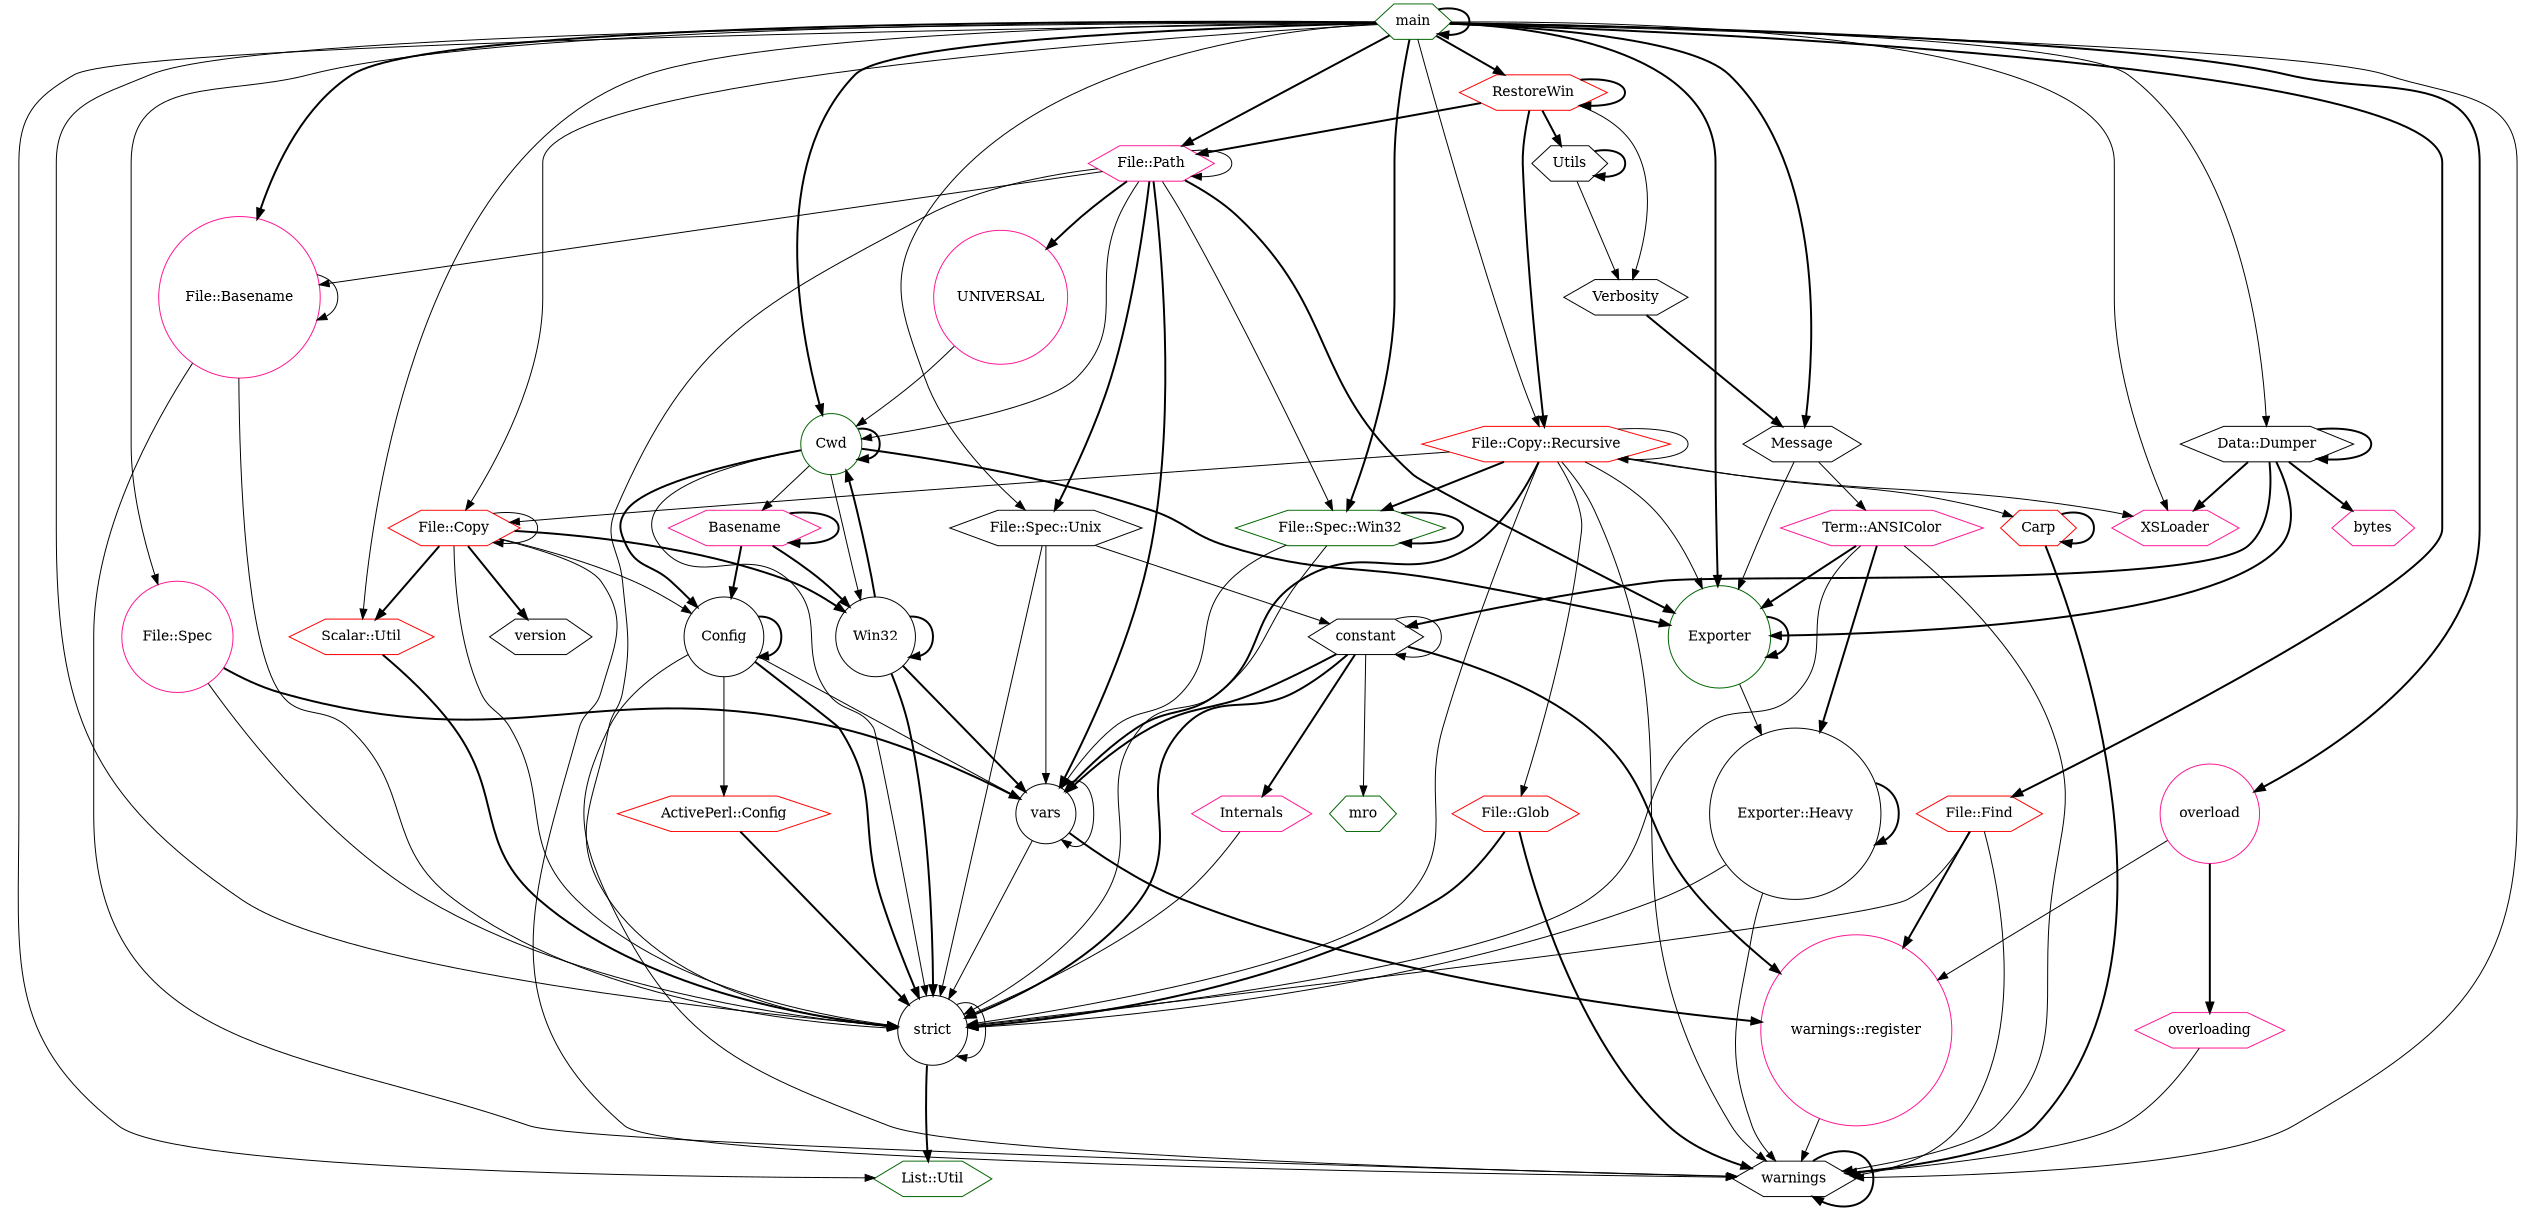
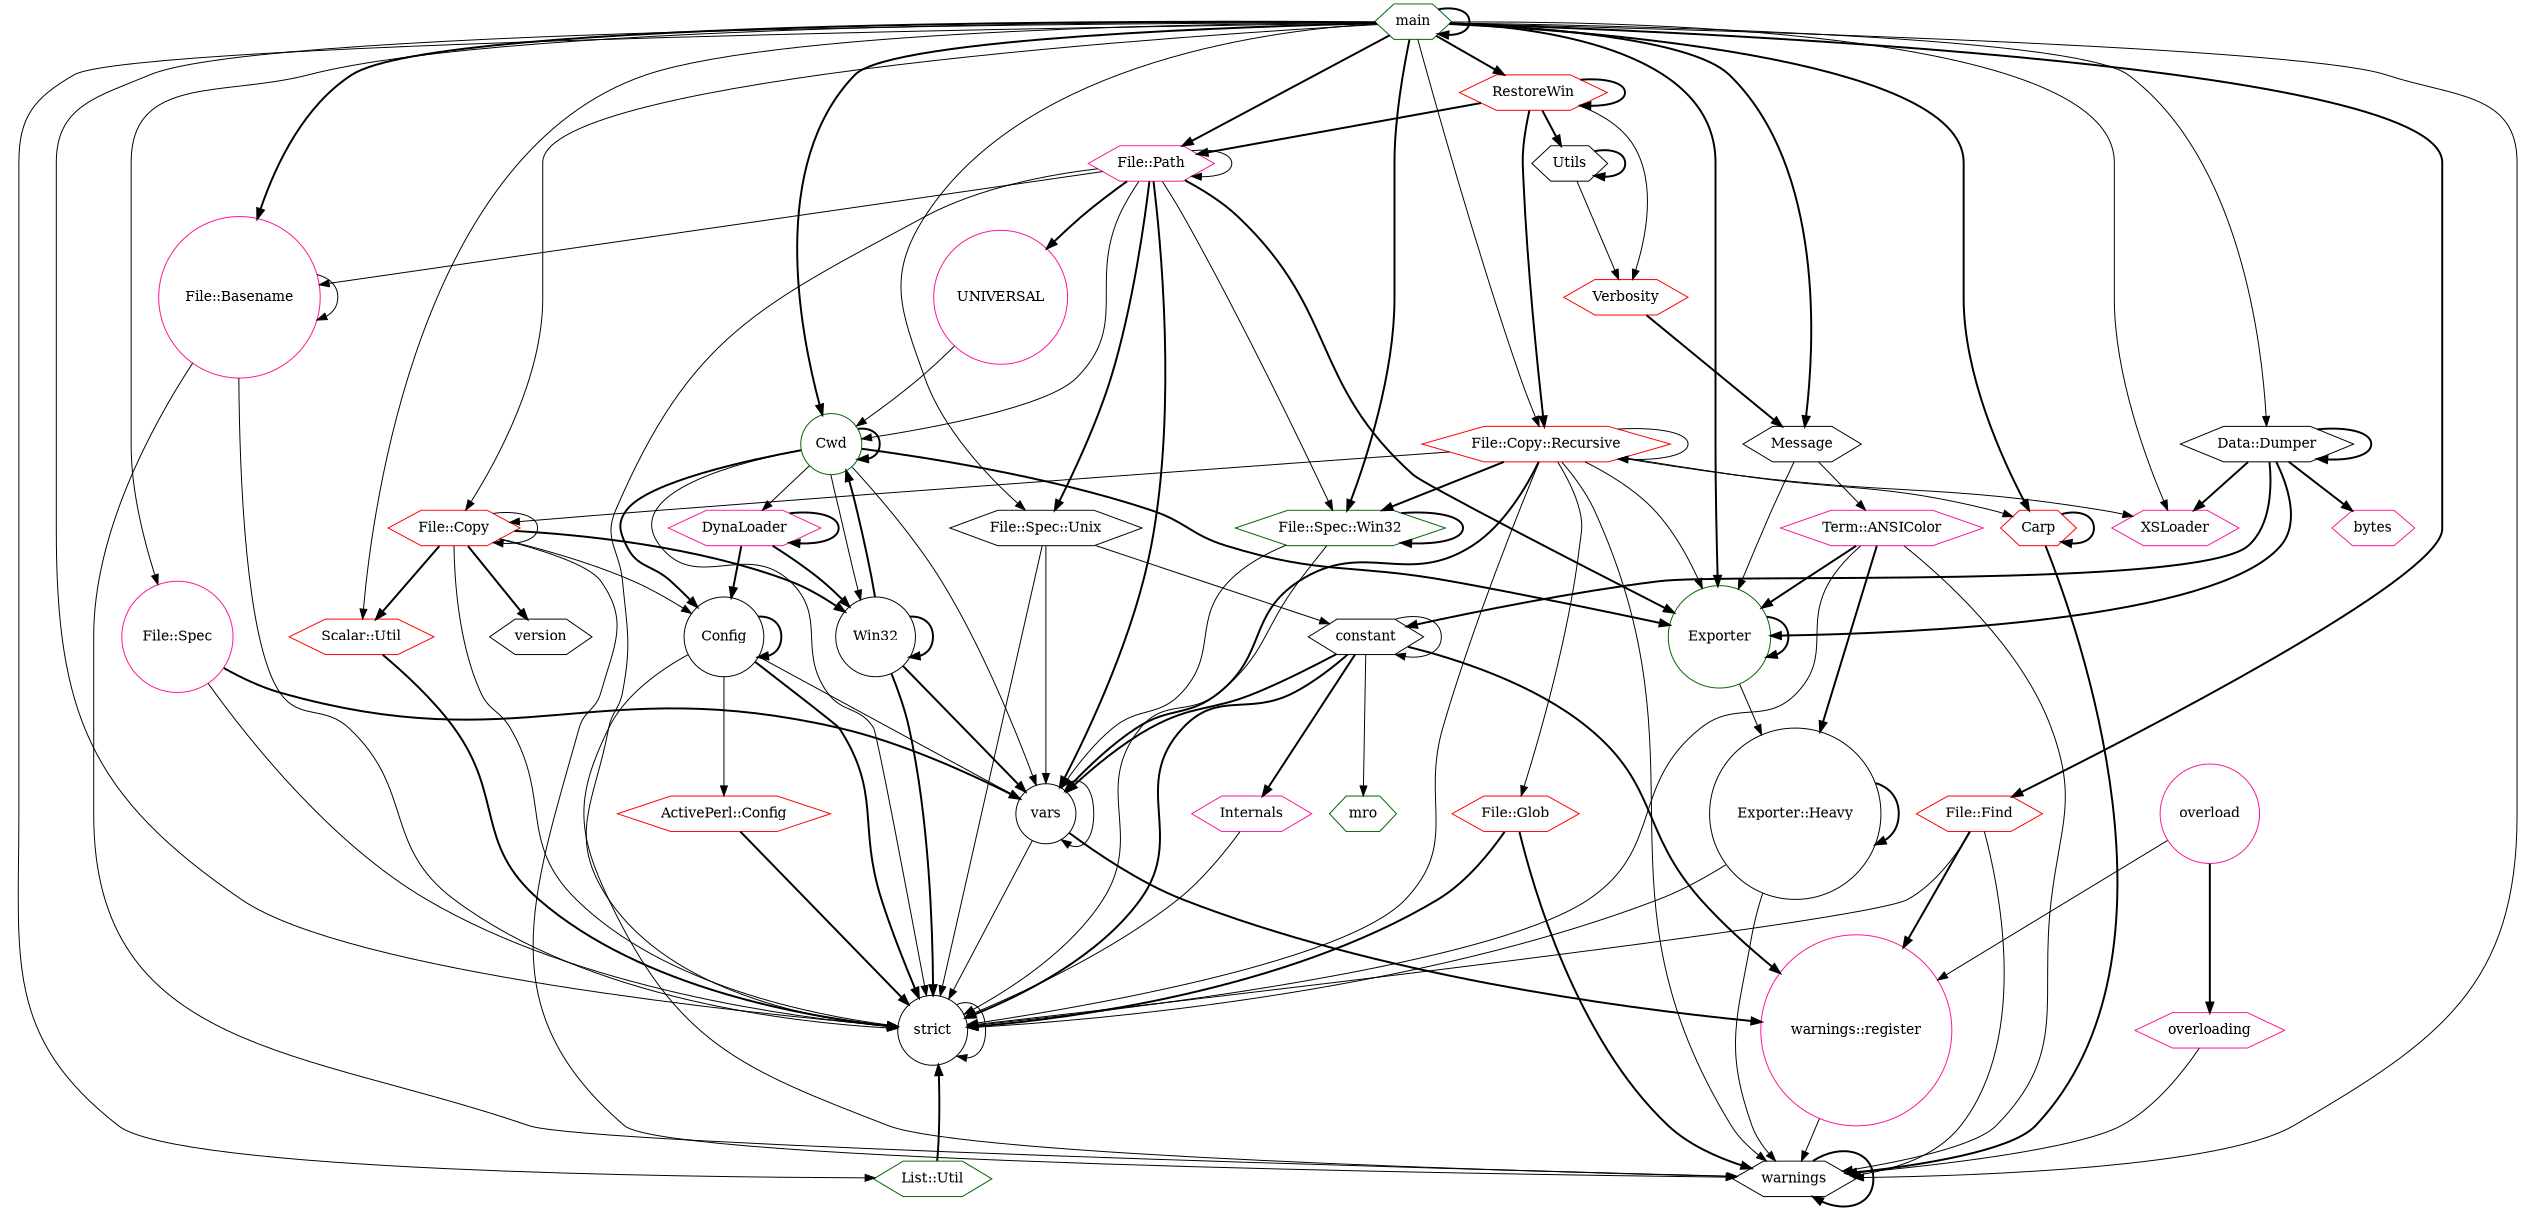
edge "main" -> "overload": now "main" -> "Carp"
node "Verbosity": color black -> red
node "Basename": label "Basename" -> "DynaLoader"
edge "Cwd" -> "vars": added
edge "strict" -> "List::Util": reversed
